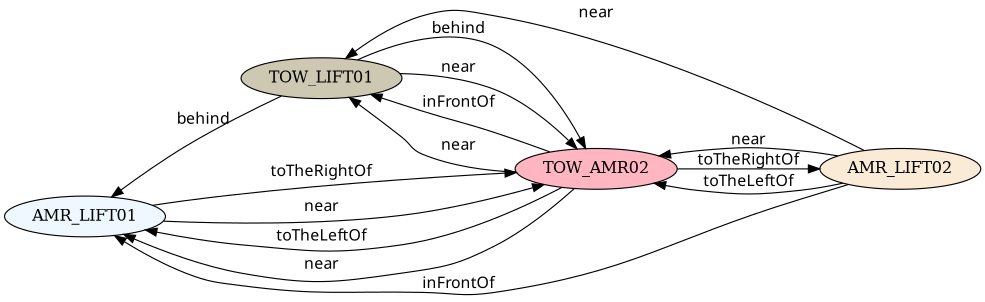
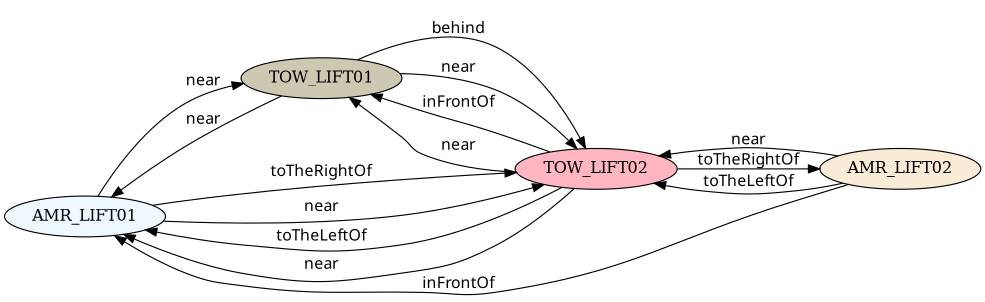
edge "AMR_LIFT02" -> "TOW_LIFT01": now "AMR_LIFT01" -> "TOW_LIFT01"
edge "TOW_LIFT01" -> "AMR_LIFT01": label "behind" -> "near"
node "TOW_AMR02": label "TOW_AMR02" -> "TOW_LIFT02"
